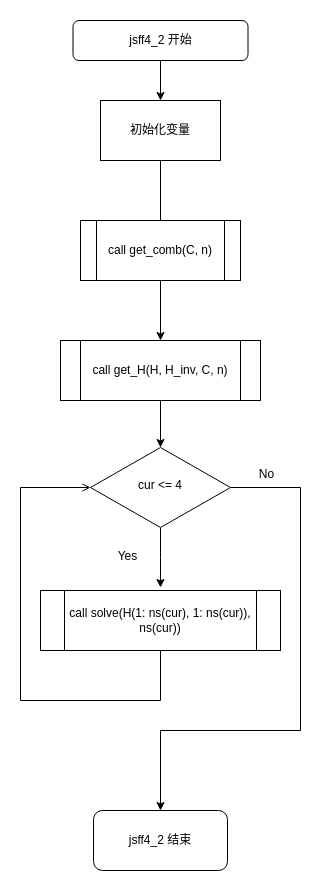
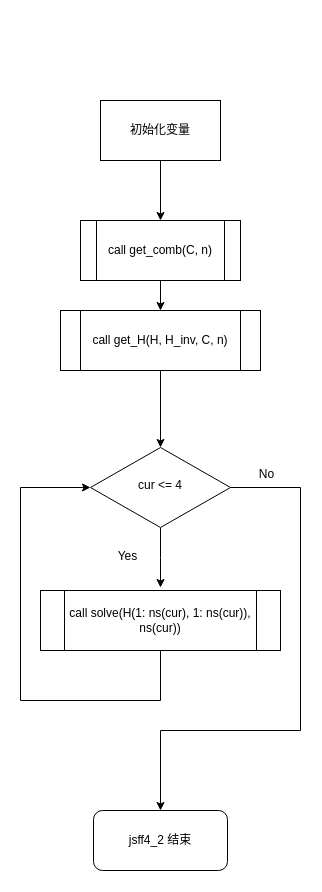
node "jsff4_2 开始": removed
edge "jsff4_2 开始" -> "初始化变量": removed
edge "初始化变量" -- "call get_comb(C, n)": arrowhead none -> classic
node "call get_H(H, H_inv, C, n)": moved (161, 371) -> (161, 341)
edge "call solve(H(1: ns(cur), 1: ns(cur)), ns(cur))" -> "cur <= 4": arrowhead open -> classic
